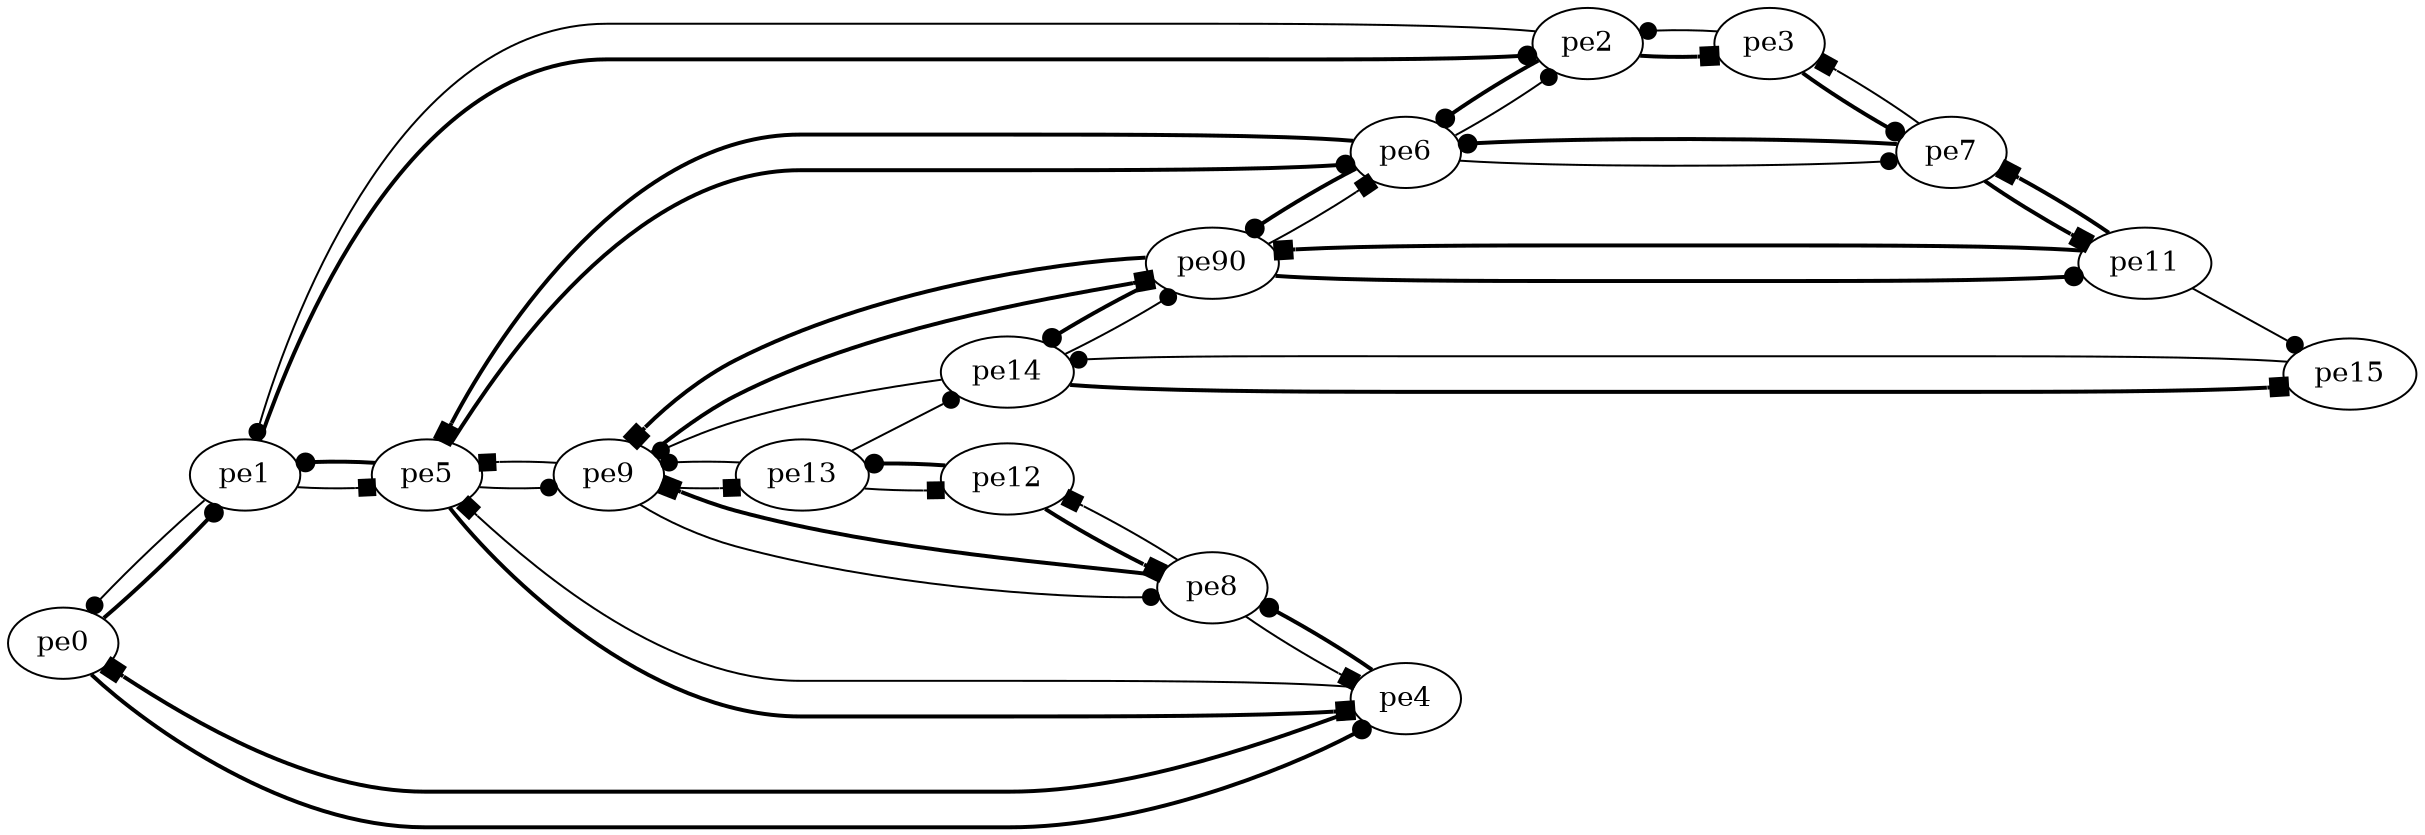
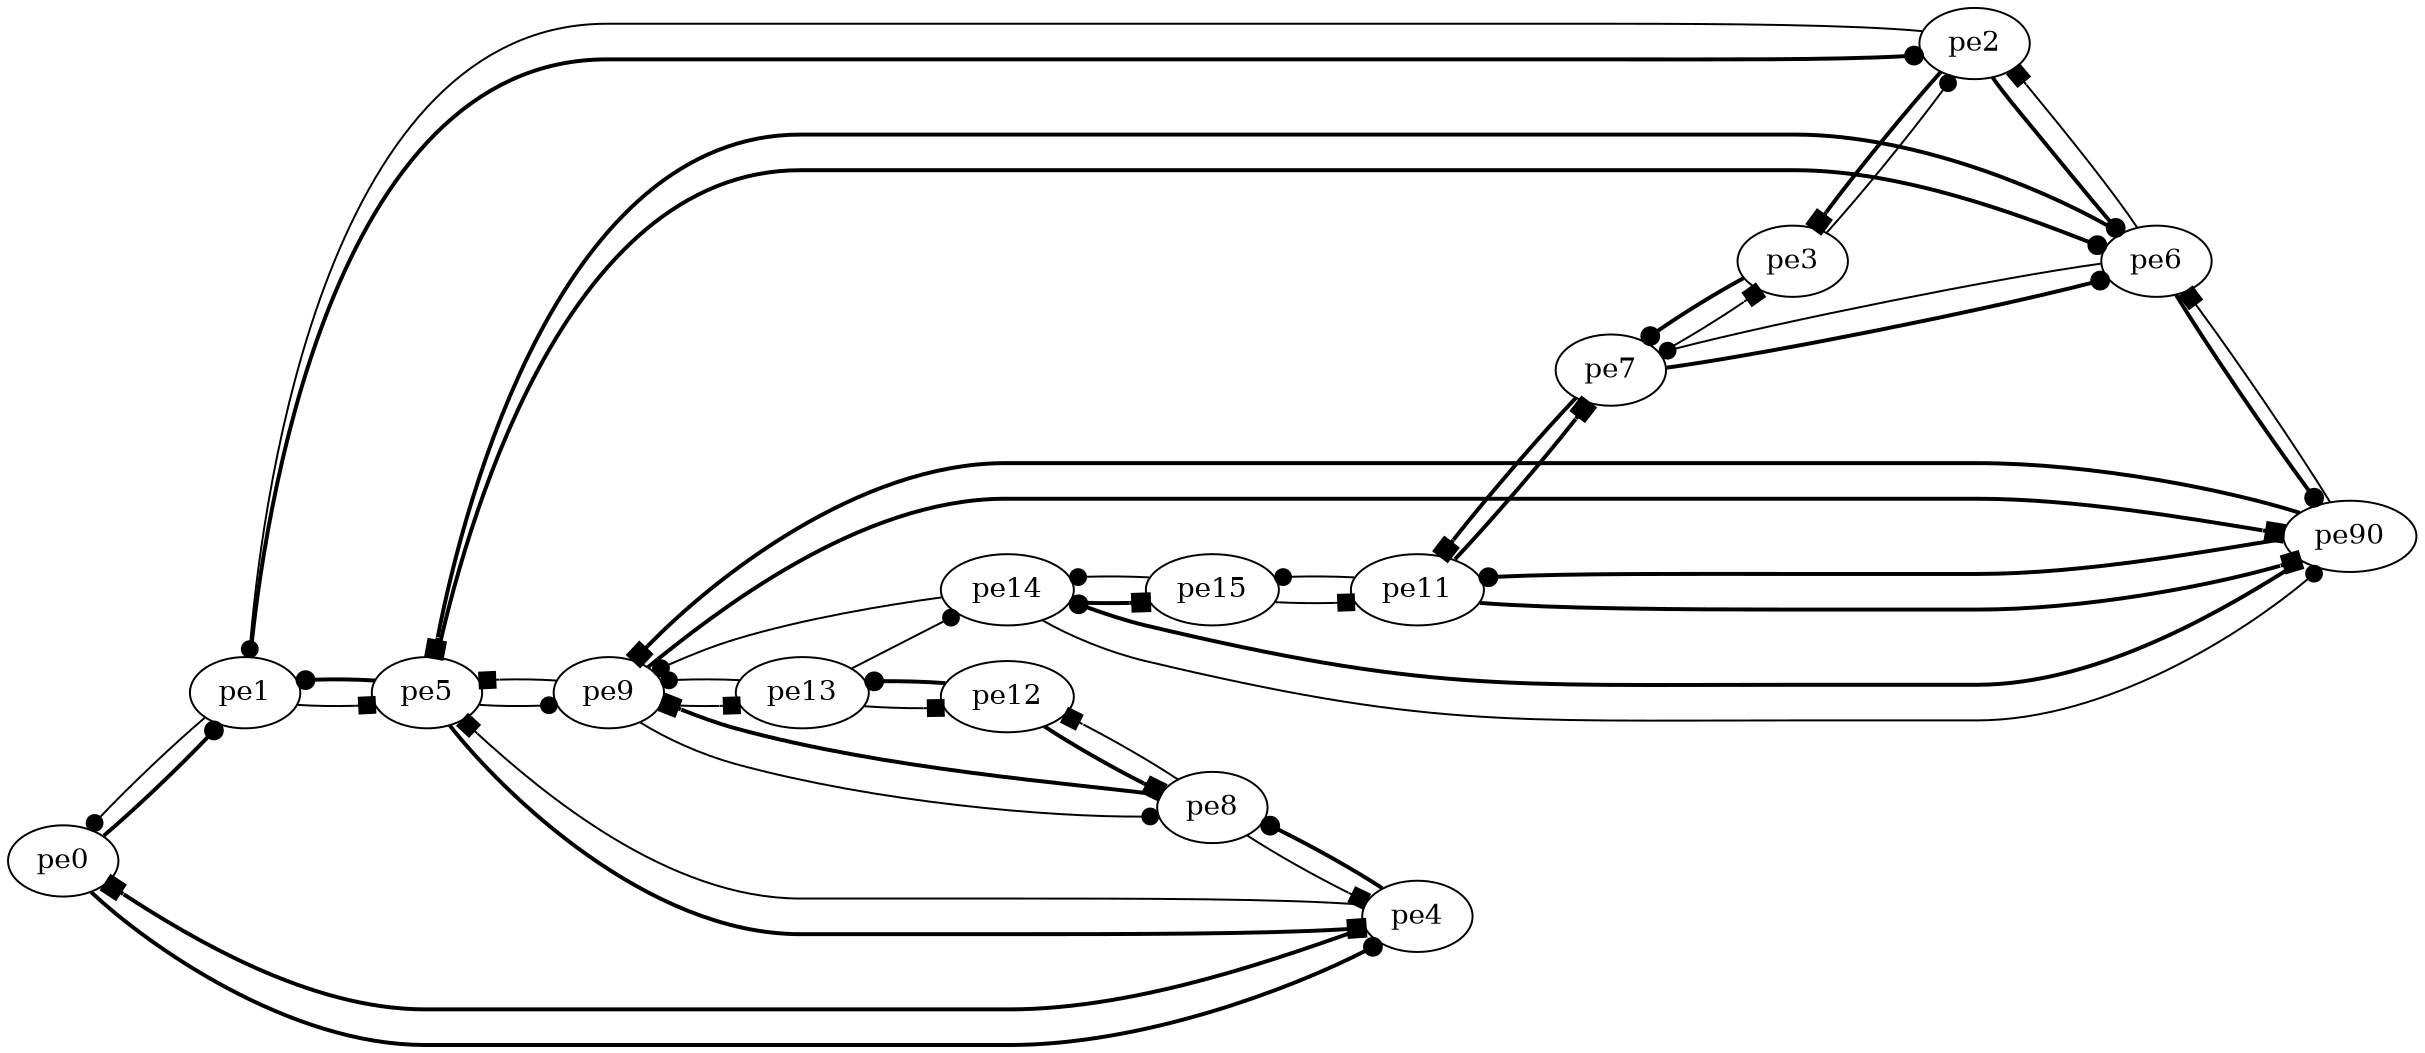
edge "pe6" -> "pe2": arrowhead dot -> box
edge "pe15" -> "pe11": added
